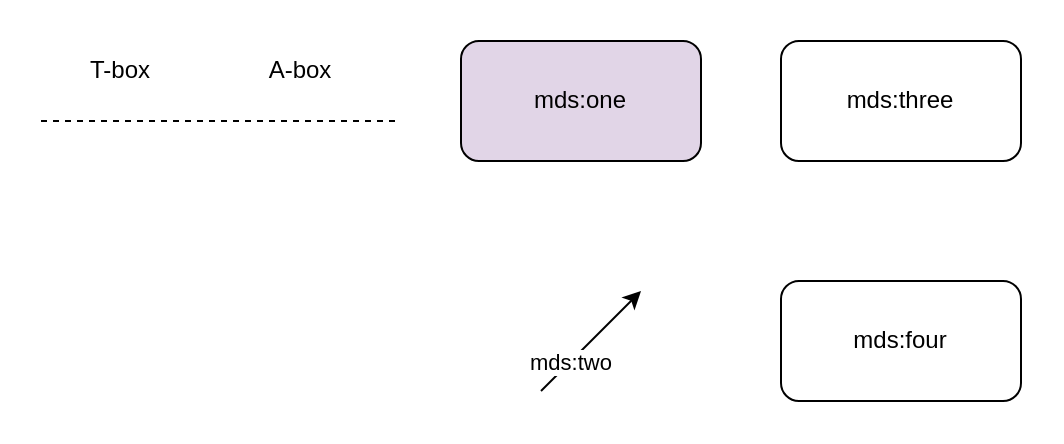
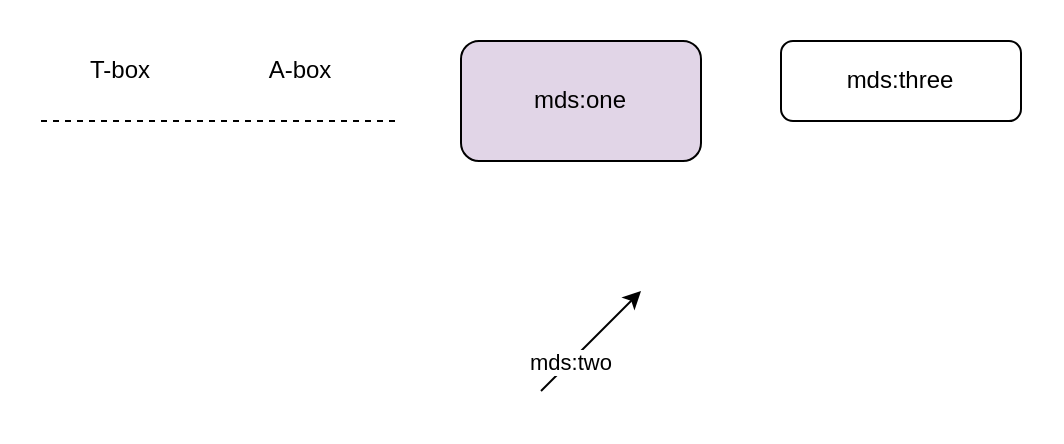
node "mds:three": size 240x120 -> 240x80
node "mds:four": removed
